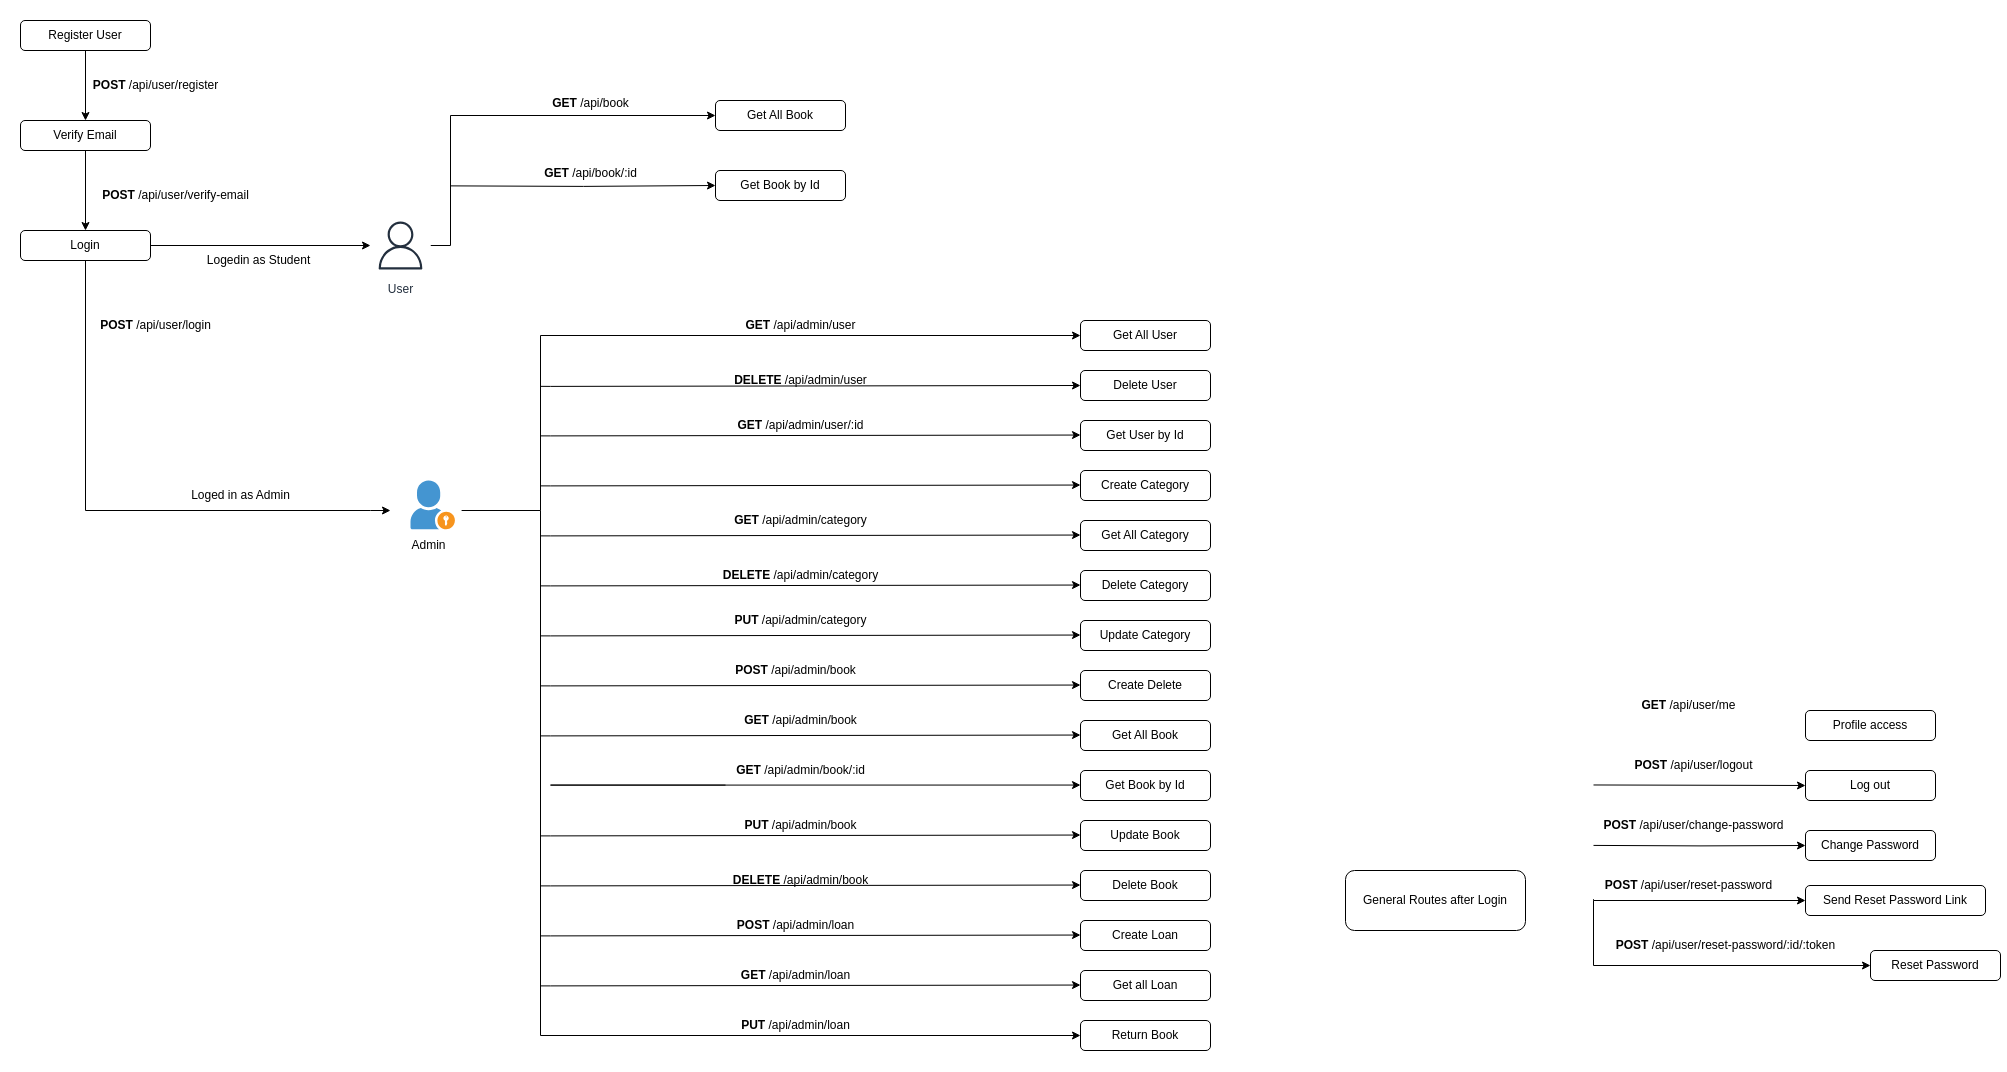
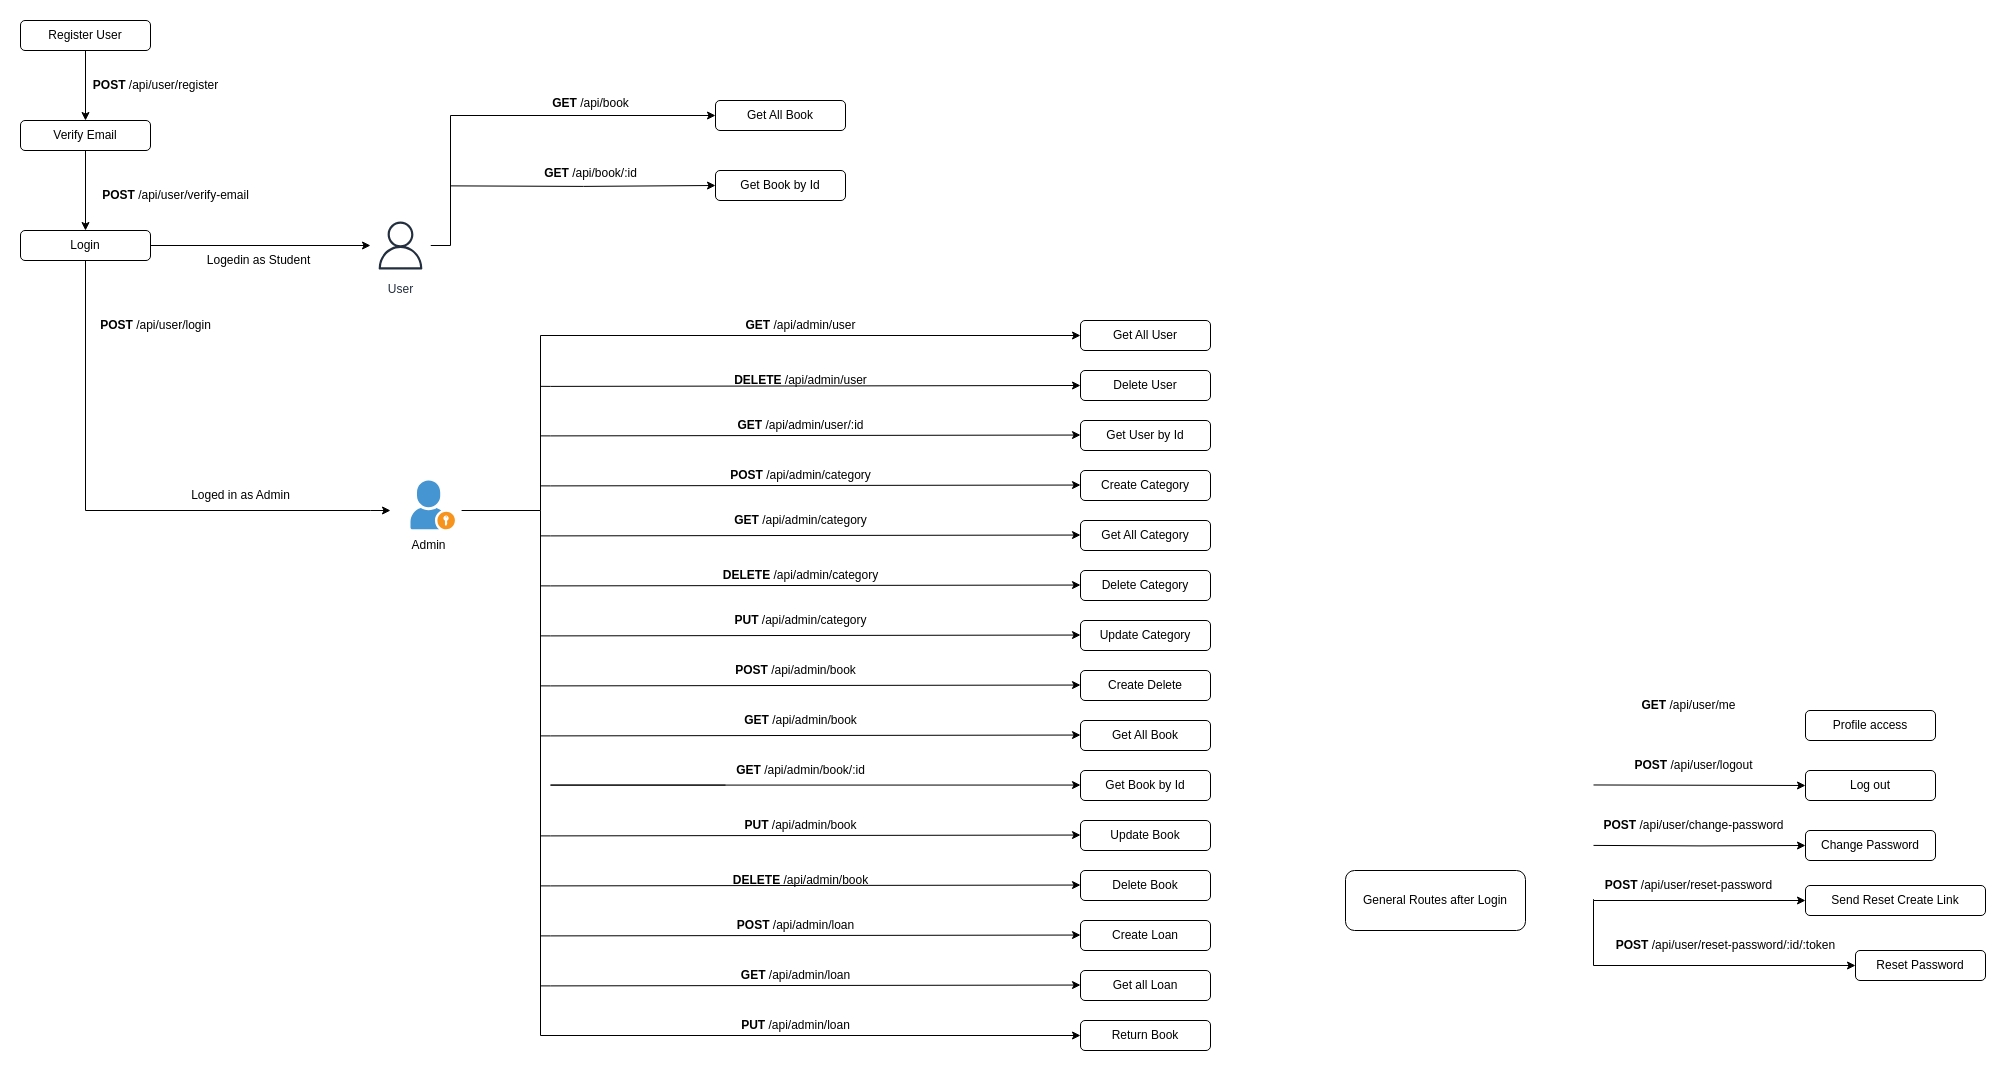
node "POST /api/admin/category": added
node "Send Reset Password Link": label "Send Reset Password Link" -> "Send Reset Create Link"
node "Reset Password": moved (1936, 966) -> (1921, 966)
